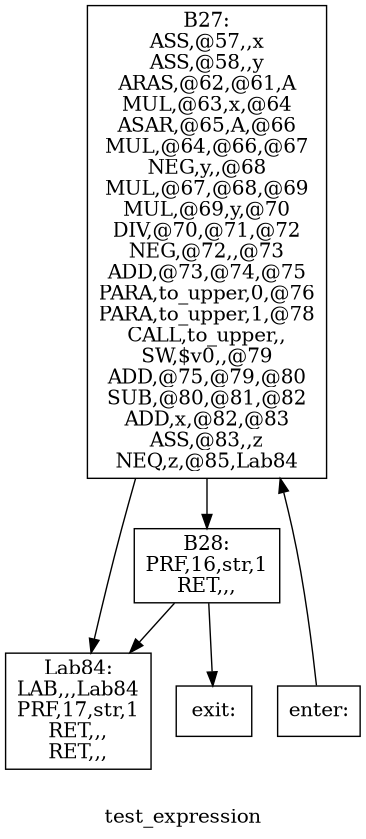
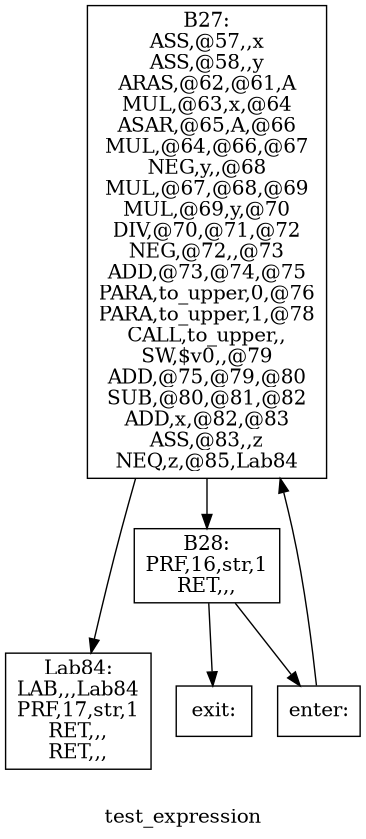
edge "B28: PRF,16,str,1 RET,,," -> "Lab84: LAB,,,Lab84 PRF,17,str,1 RET,,, RET,,,": now "B28: PRF,16,str,1 RET,,," -> "enter:"
